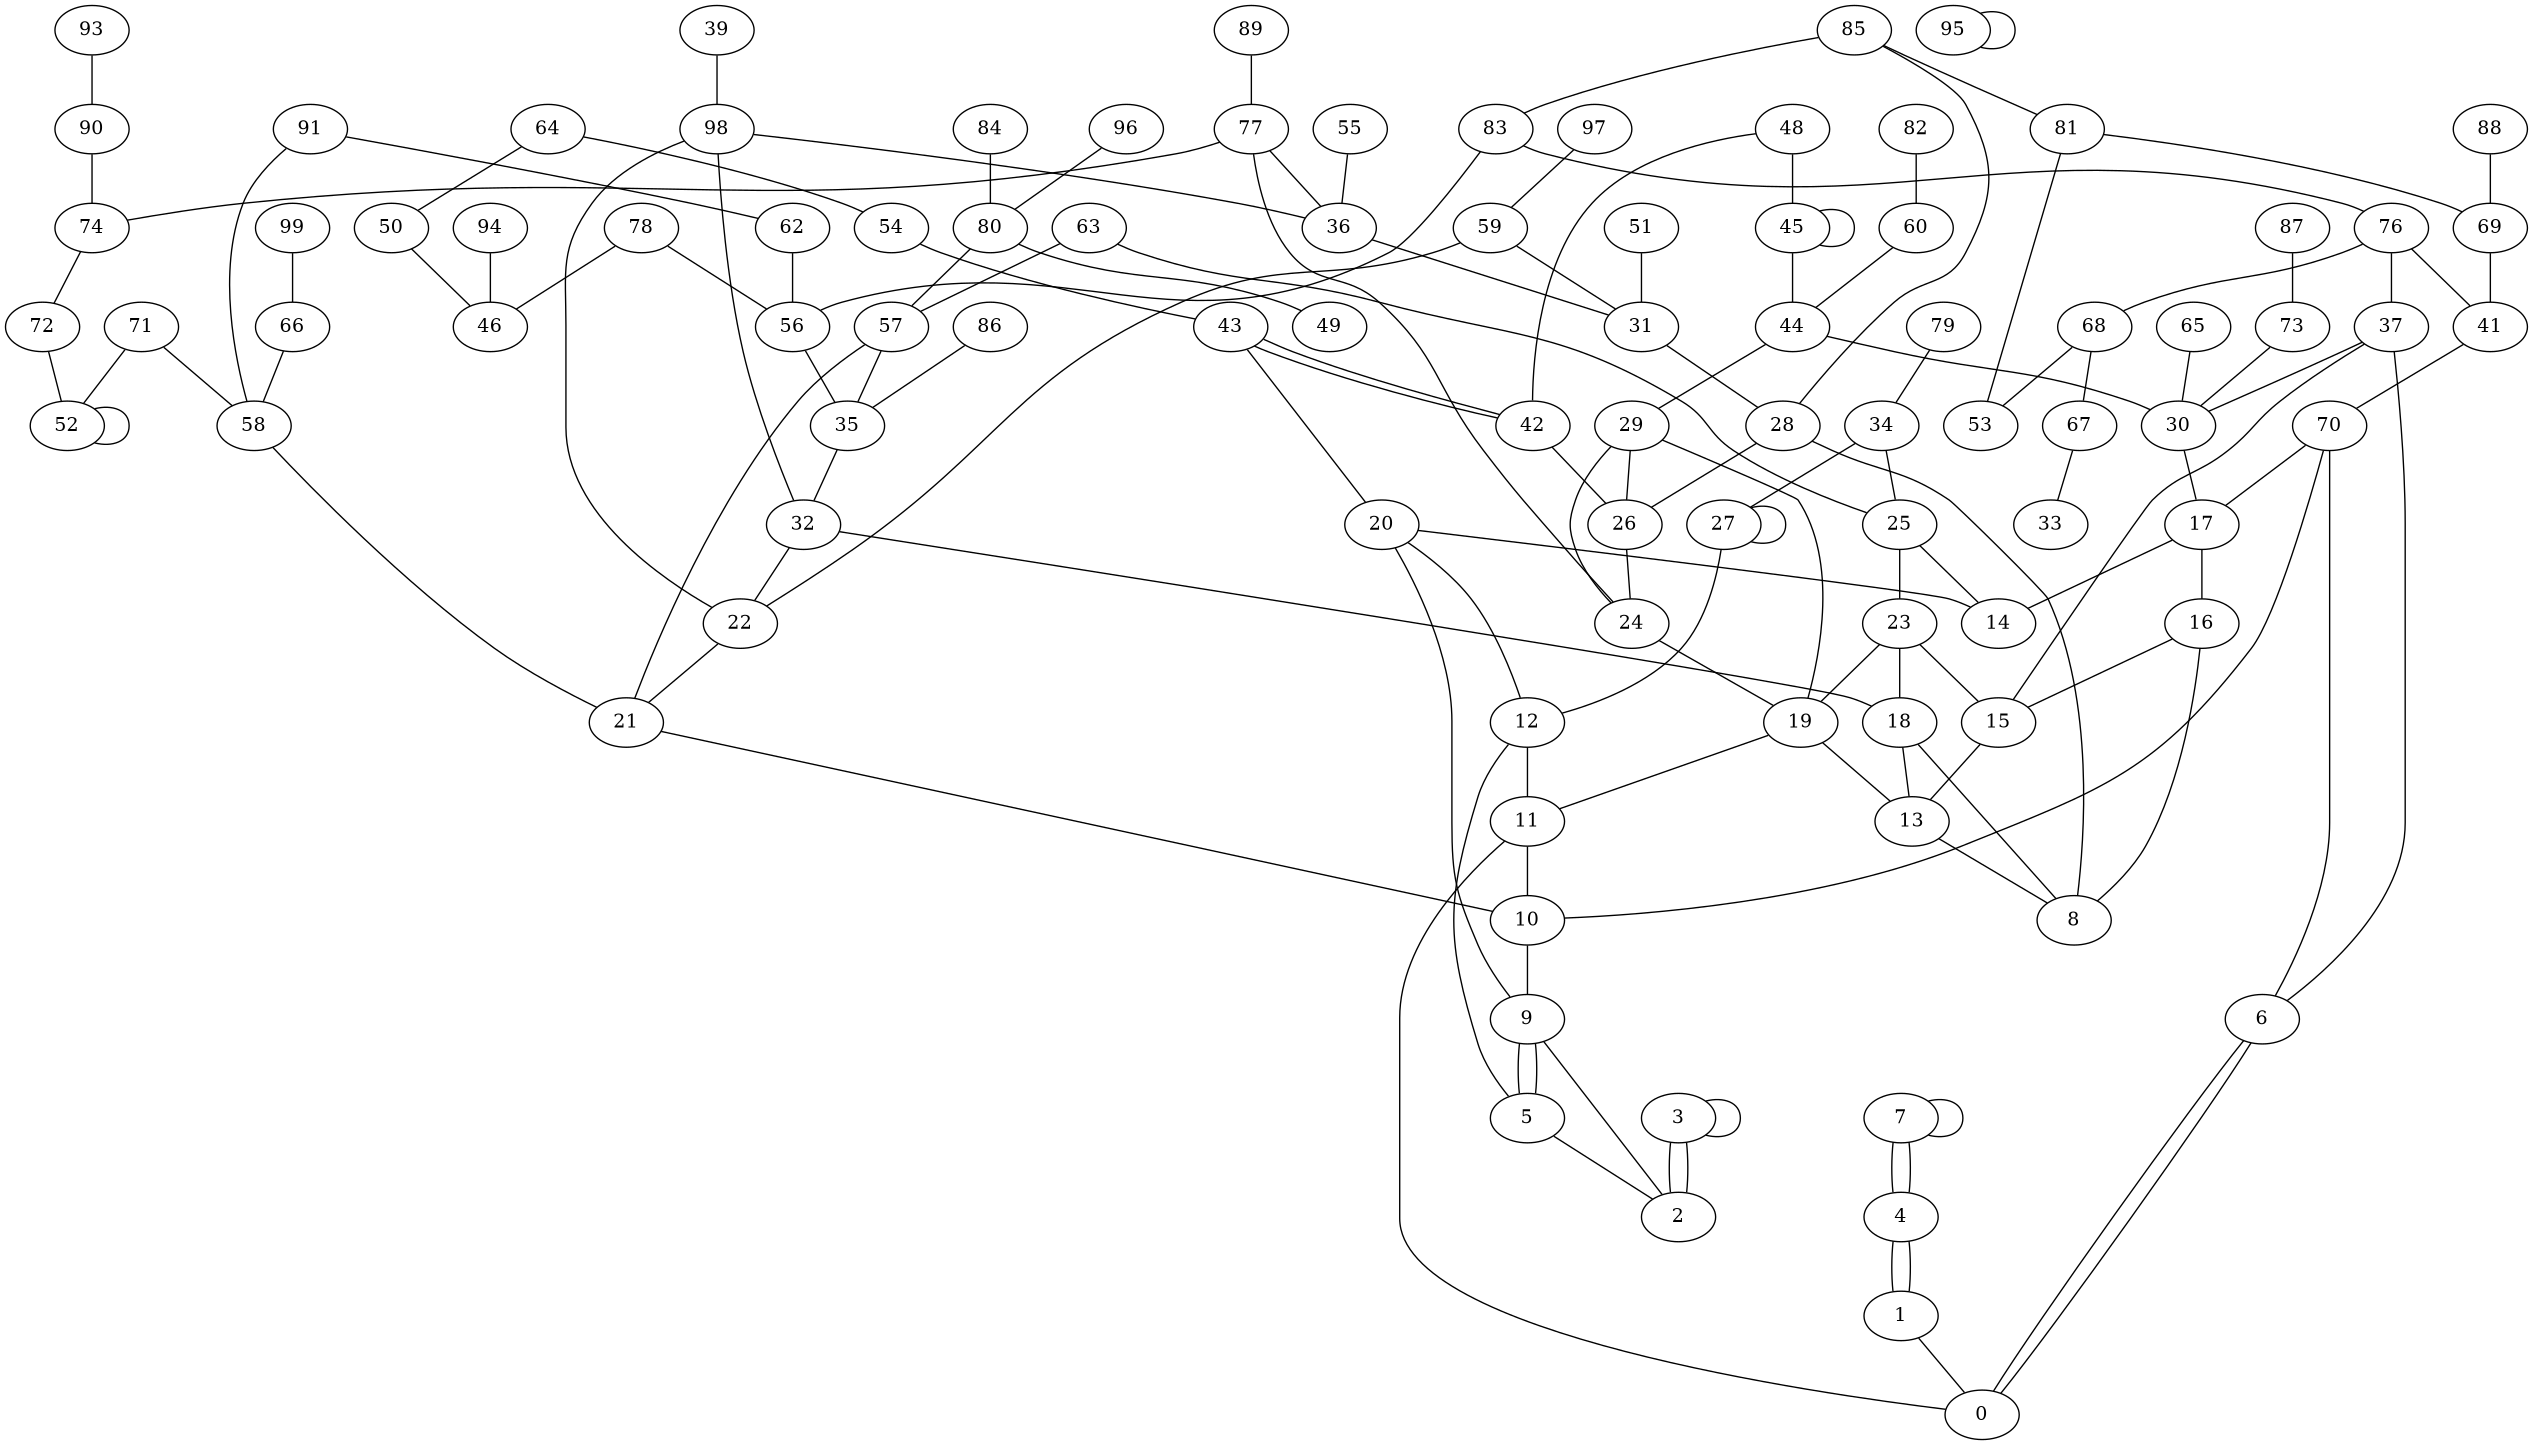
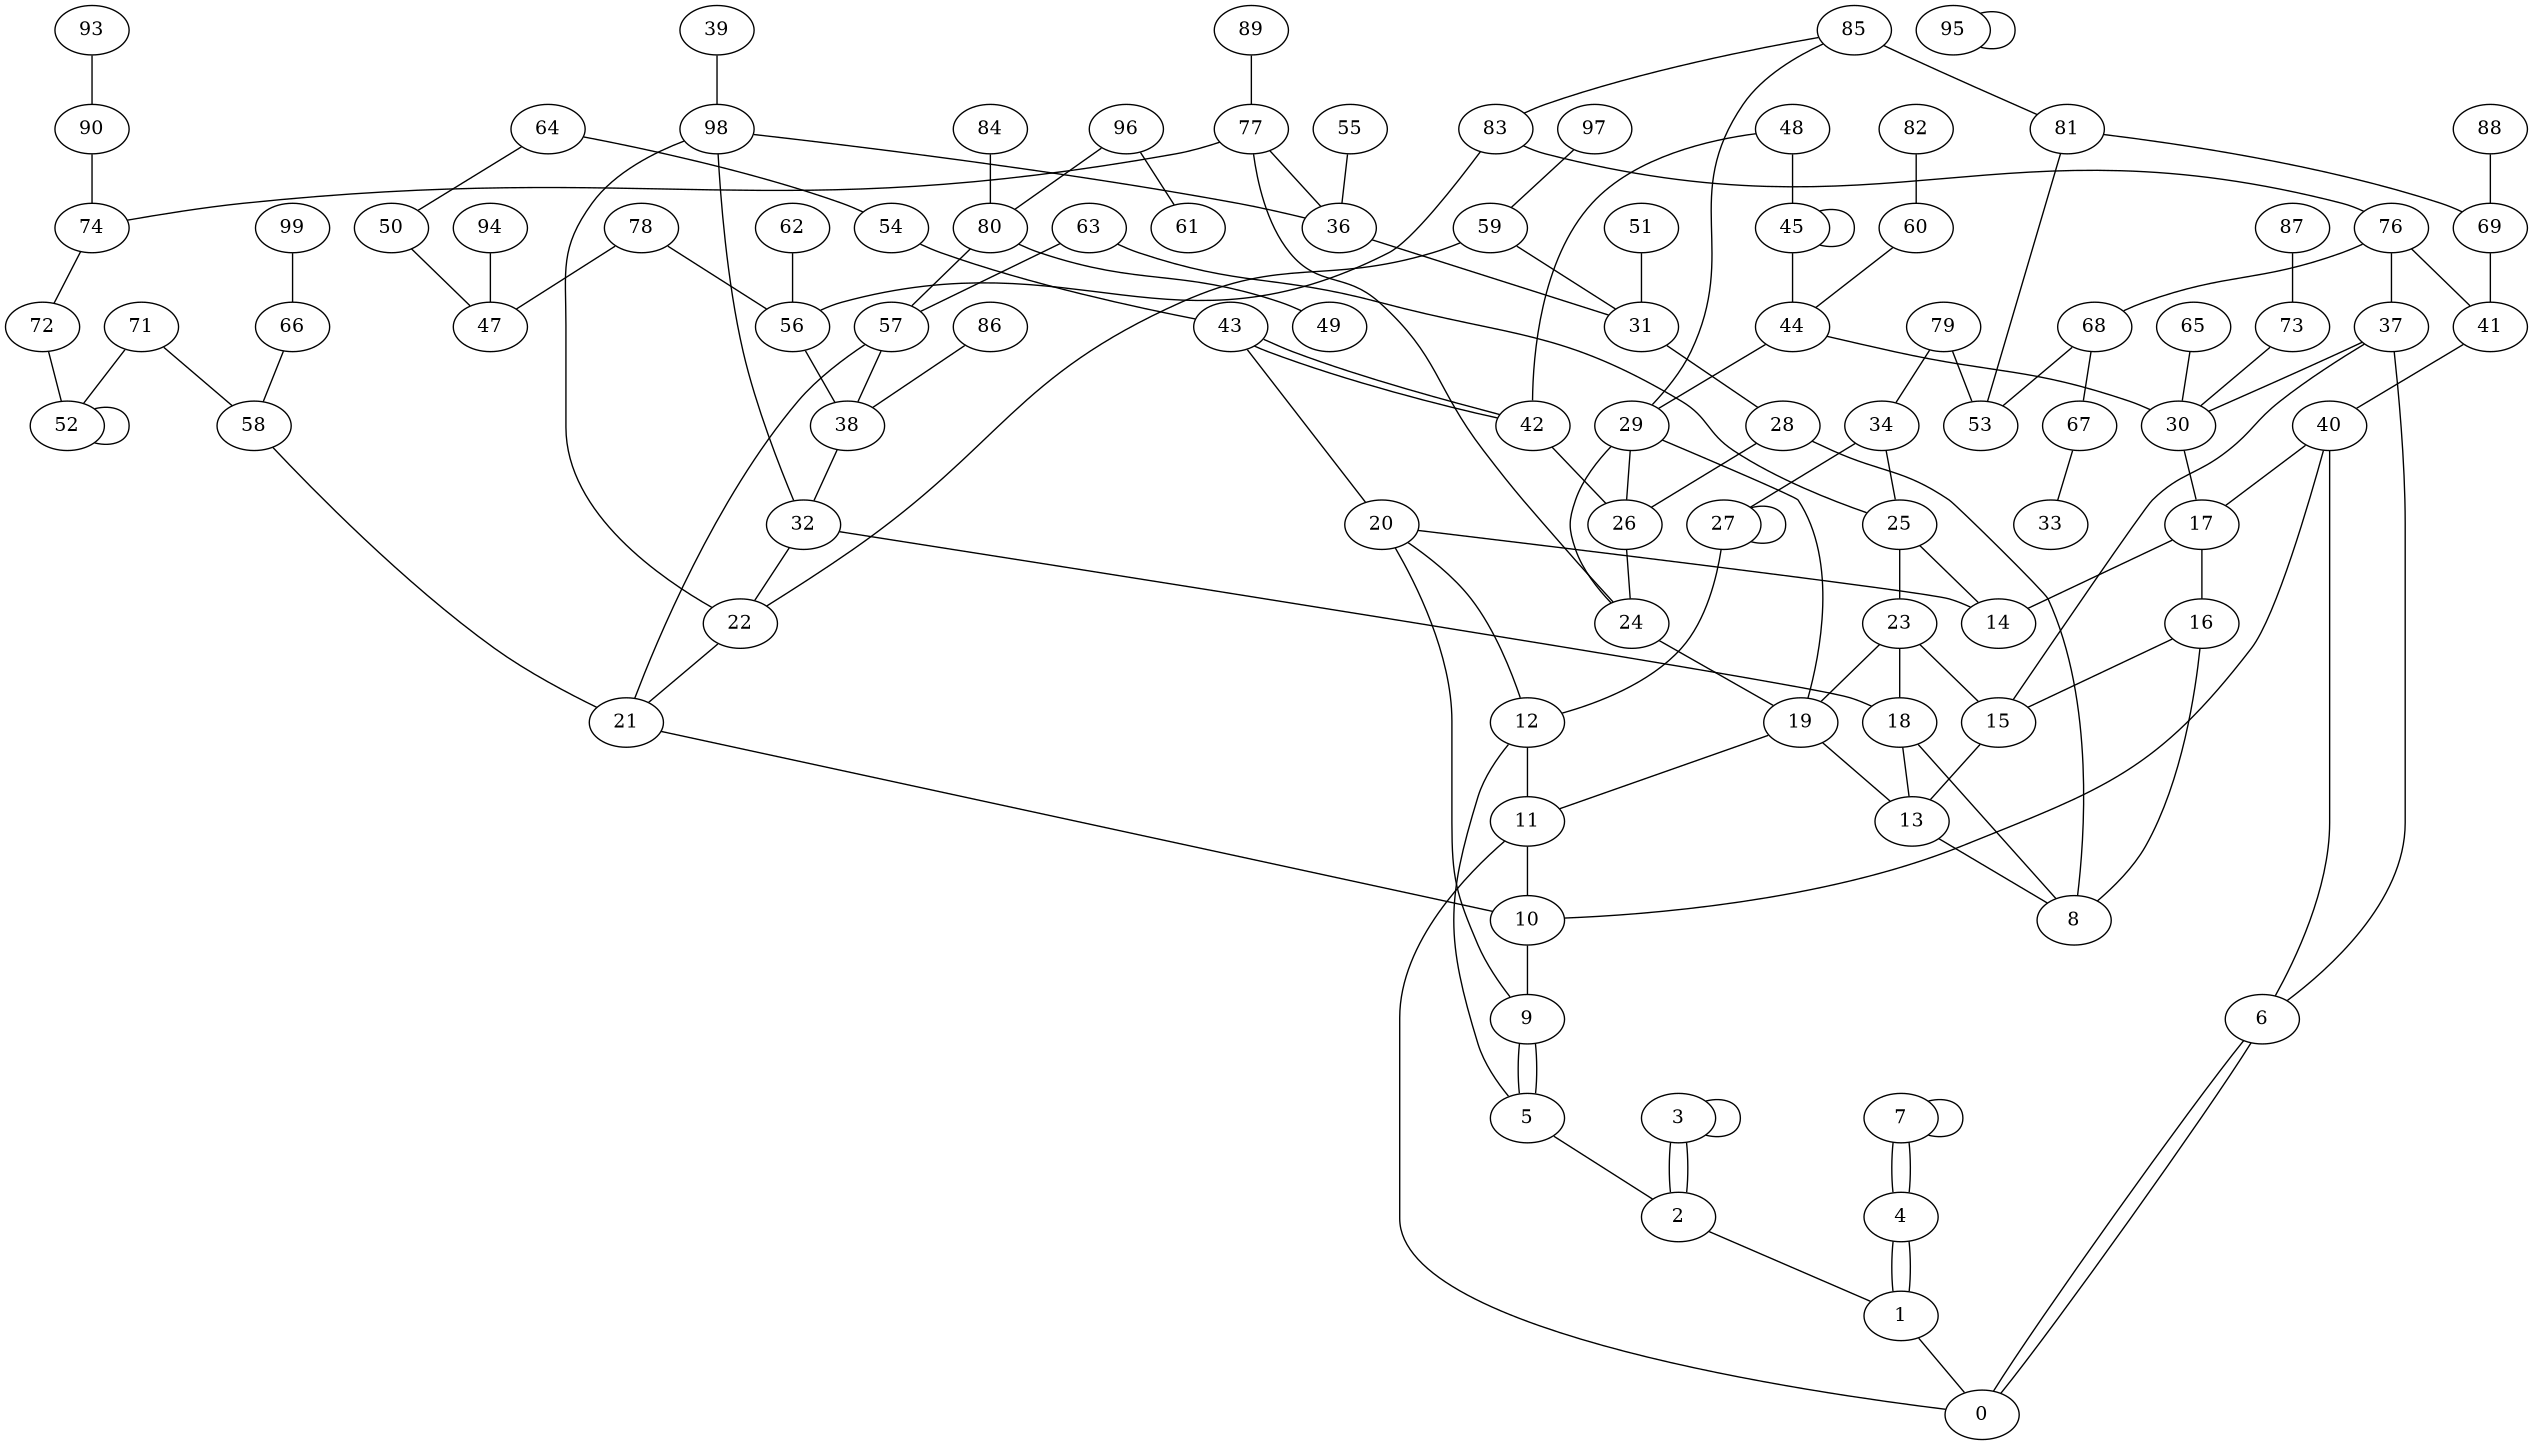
node "91": removed
node "61": added
edge "85" -- "28": now "85" -- "29"
node "46": label "46" -> "47"
edge "79" -- "53": added
node "35": label "35" -> "38"
node "70": label "70" -> "40"
edge "9" -- "2": now "1" -- "2"
